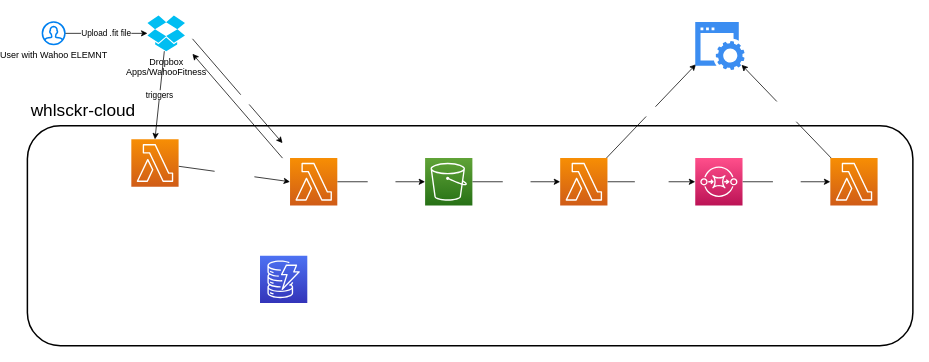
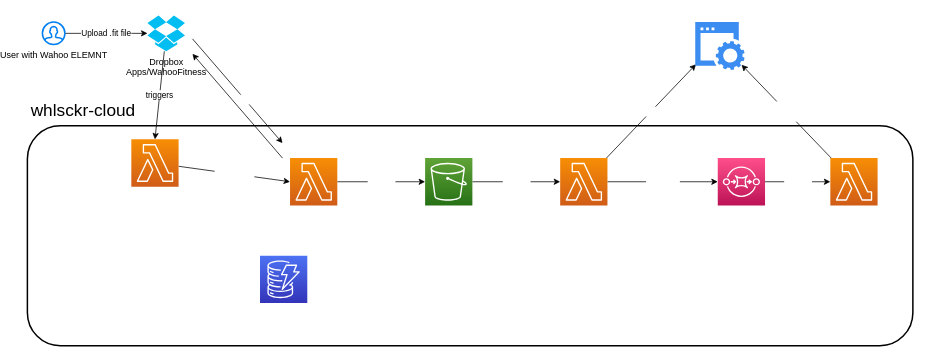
node "whlsckr-strava-uploads 5s delay": moved (719, 182) -> (741, 182)
